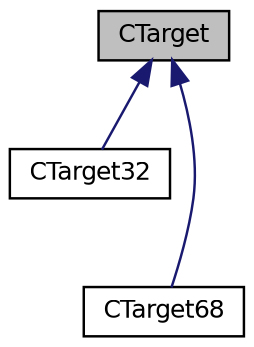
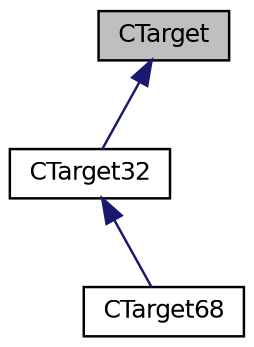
edge "CTarget68" -> "CTarget": now "CTarget68" -> "CTarget32"
